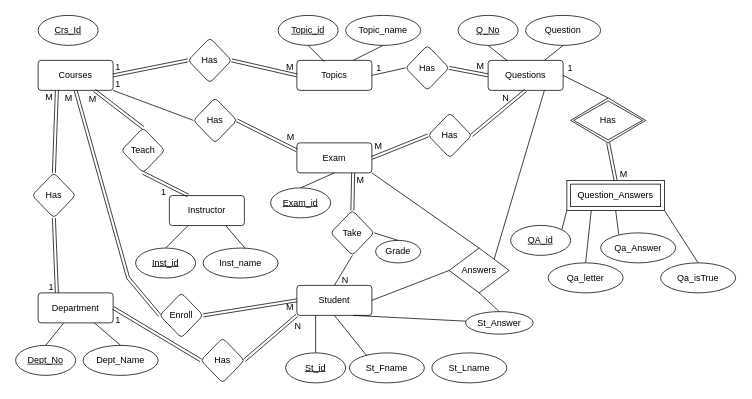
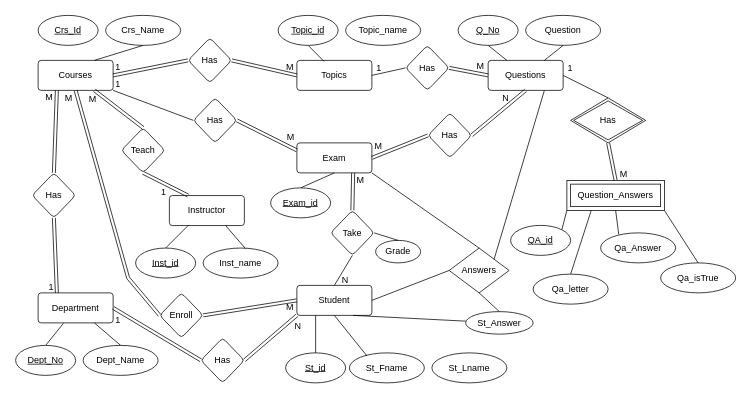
node "Crs_Name": added
edge "Crs_Name" -- "Courses": added
edge "Topic_name" -- "Topics": removed
node "Qa_letter": moved (585, 278) -> (570, 289)
